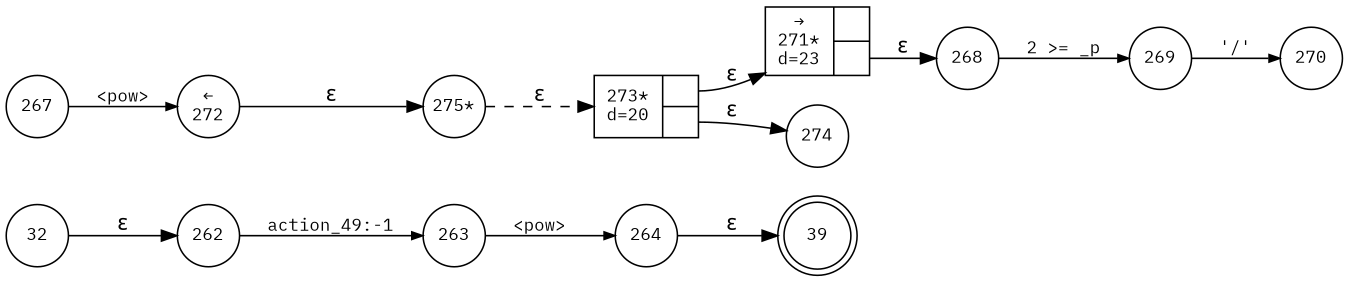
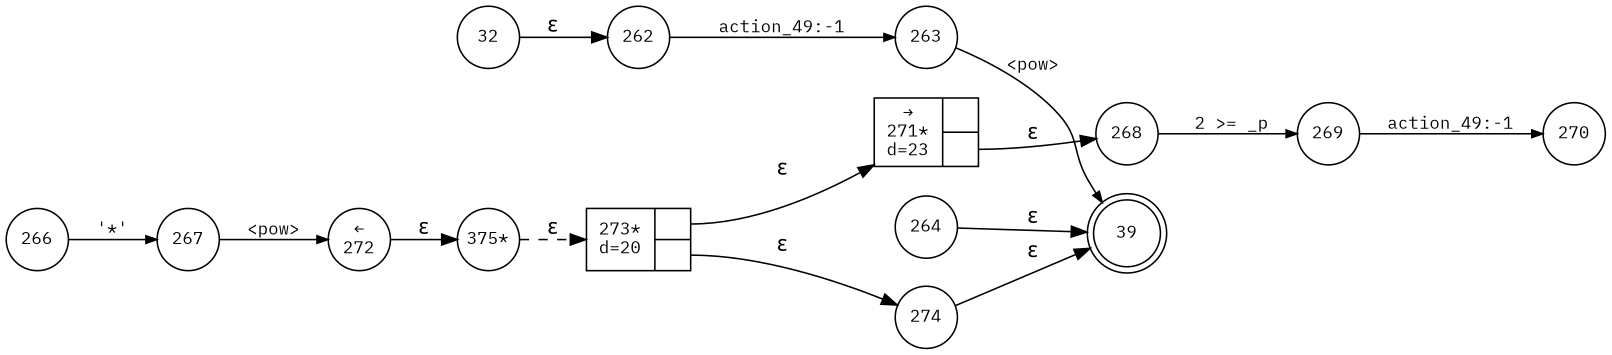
edge "269" -> "270": label "'/'" -> "action_49:-1"
node "275*": label "275*" -> "375*"
edge "263" -> "264": now "263" -> "39"
node "266": added
edge "274" -> "39": added, label "ε"
